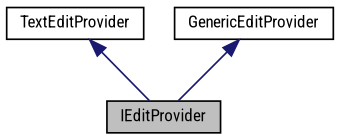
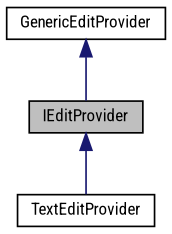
edge "IEditProvider" -> "TextEditProvider": reversed
